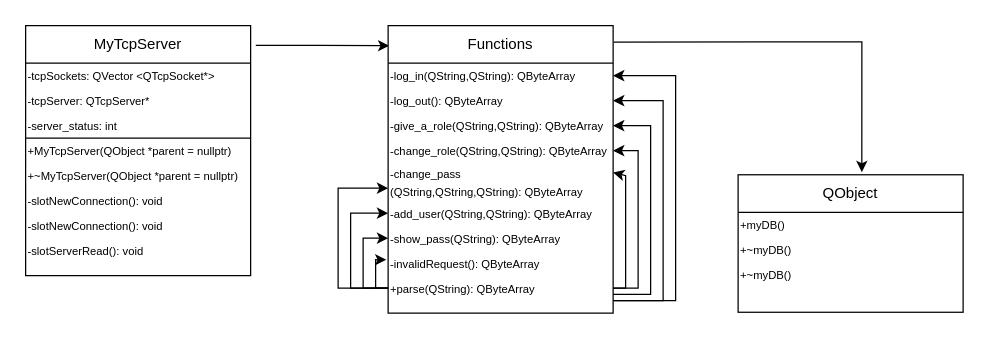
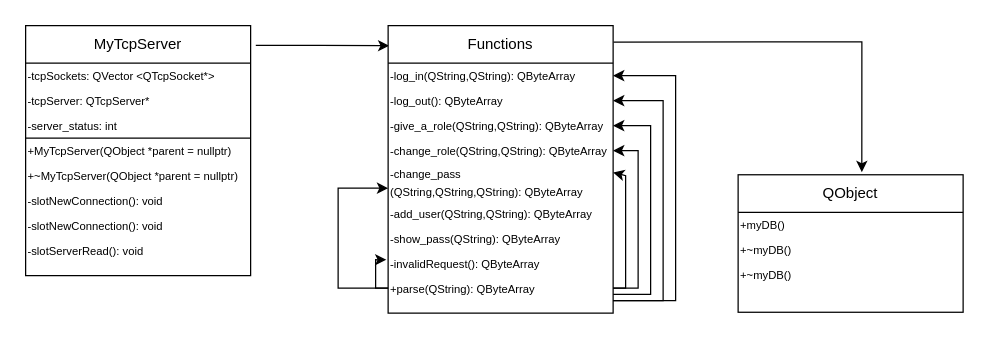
edge "+parse(QString): QByteArray" -> "-add_user(QString,QString): QByteArray": removed
edge "+parse(QString): QByteArray" -> "-show_pass(QString): QByteArray": removed
